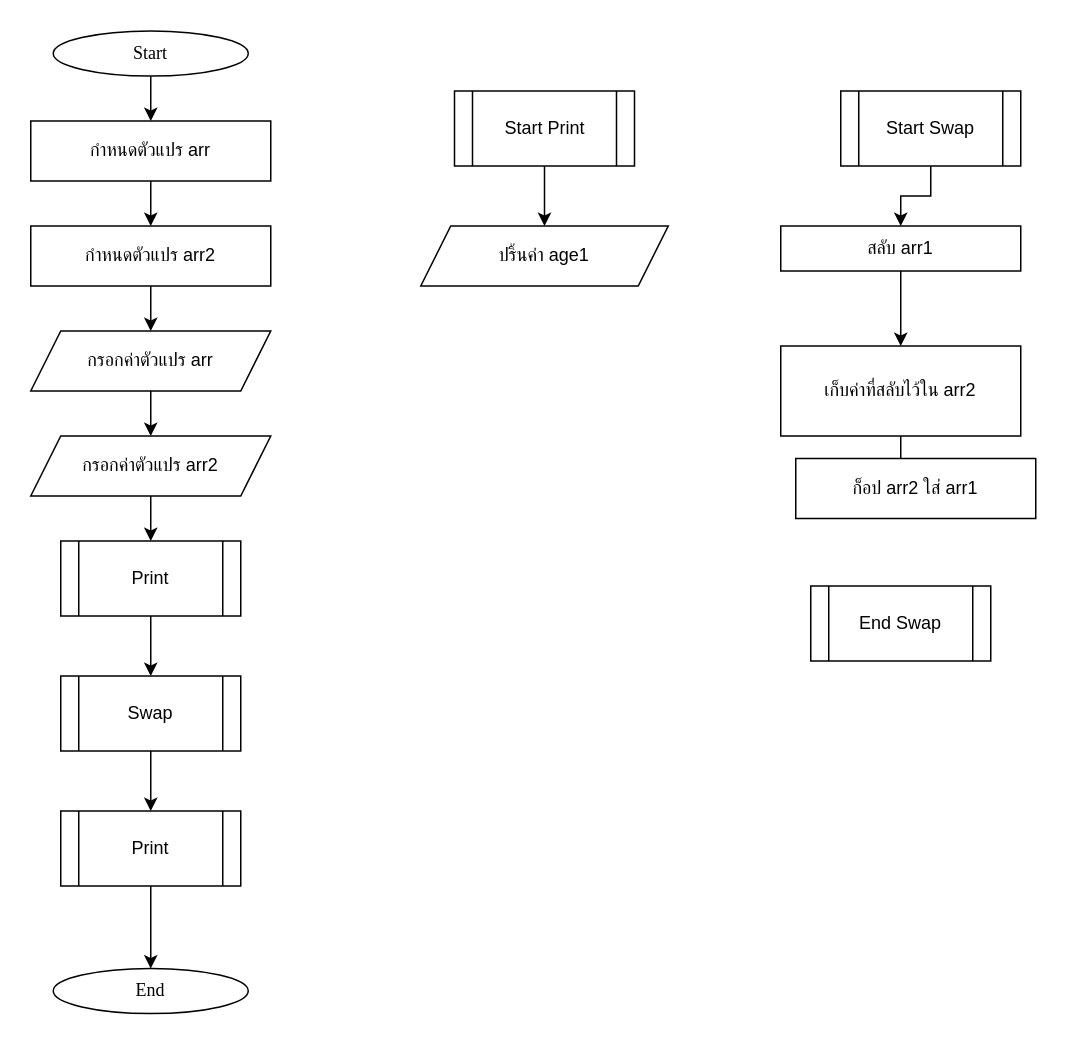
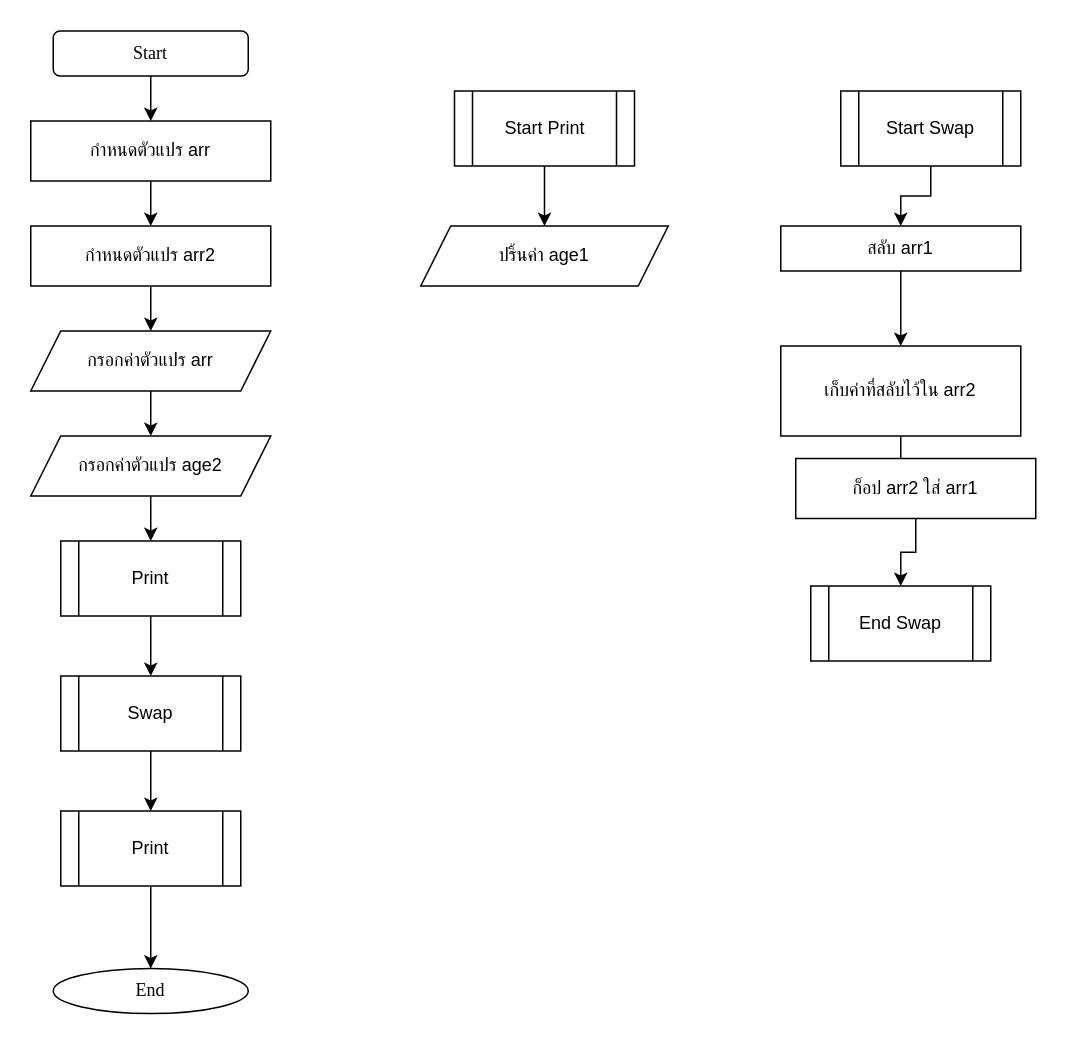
node "Start": shape ellipse -> rounded rectangle
node "กรอกค่าตัวแปร arr2": label "กรอกค่าตัวแปร arr2" -> "กรอกค่าตัวแปร age2"
edge "ก็อป arr2 ใส่ arr1" -> "End Swap": added
